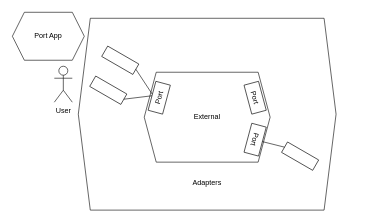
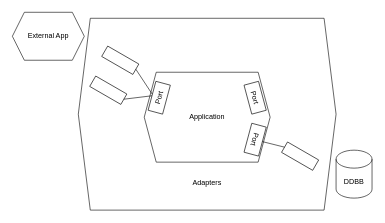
node "Port App": label "Port App" -> "External App"
node "User": removed
node "External": label "External" -> "Application"
node "DDBB": added
